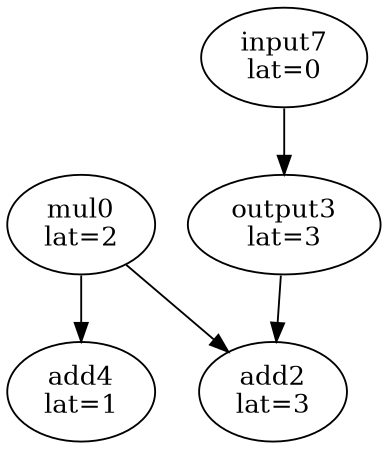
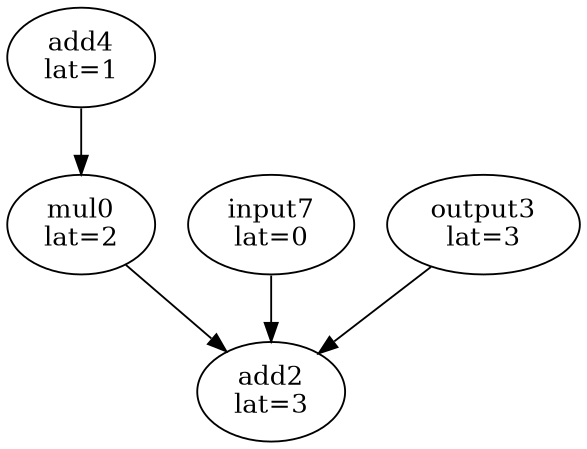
edge "input7 lat=0" -> "output3 lat=3": now "input7 lat=0" -> "add2 lat=3"
edge "mul0 lat=2" -> "add4 lat=1": reversed
